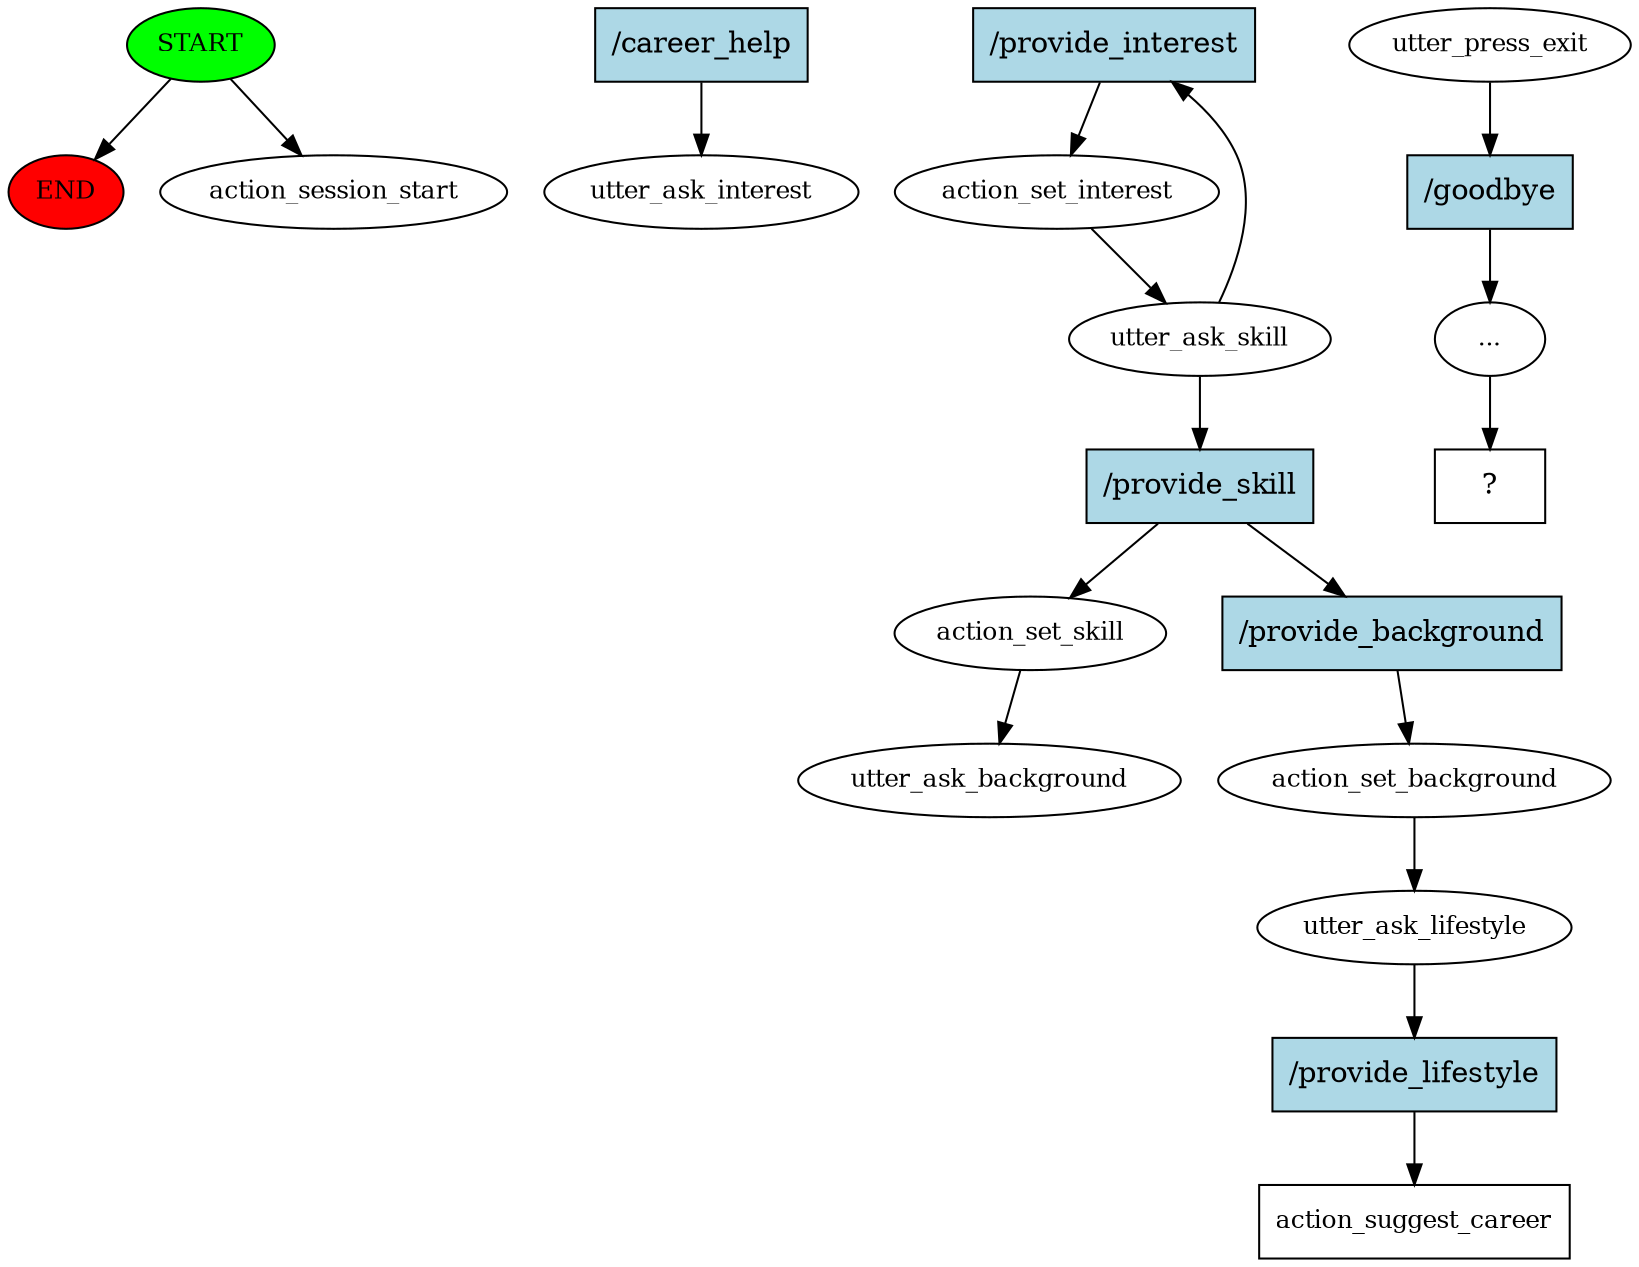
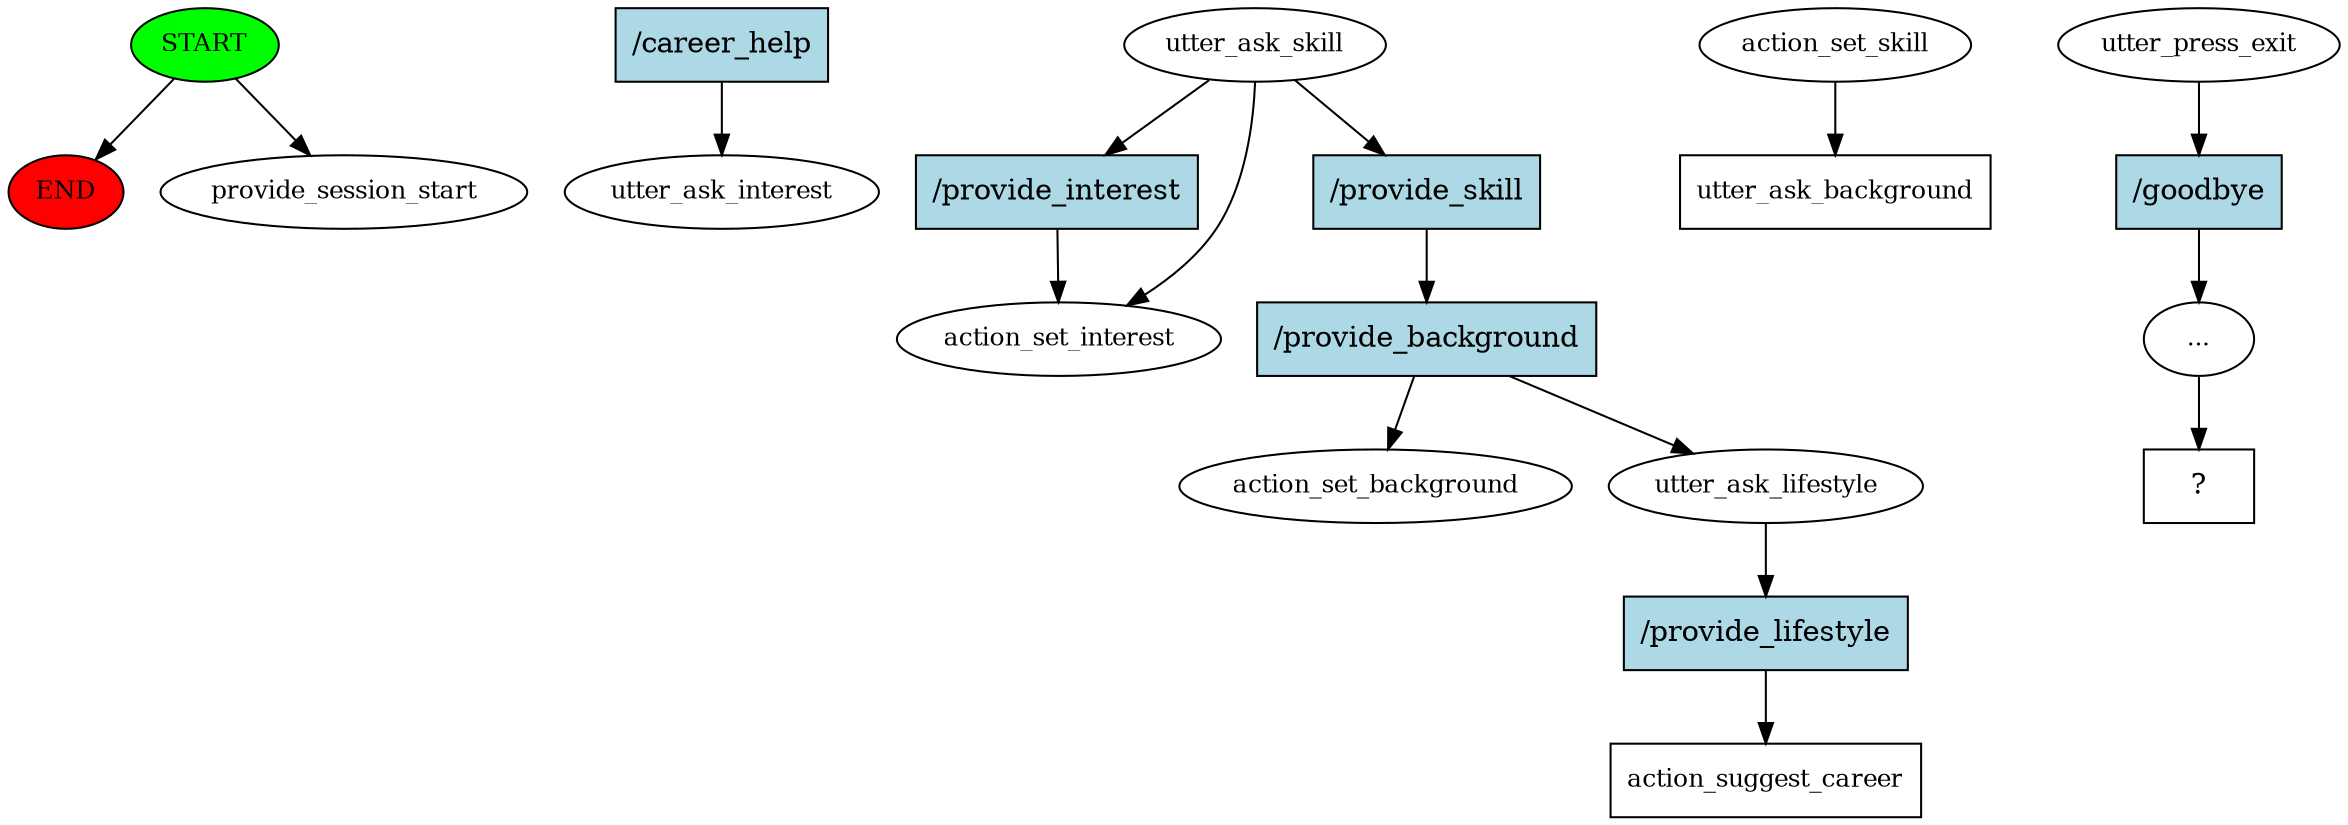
node "action_session_start": label "action_session_start" -> "provide_session_start"
edge "action_set_interest" -> "utter_ask_skill": reversed
edge "/provide_skill" -> "action_set_skill": removed
node "utter_ask_background": shape ellipse -> box
edge "action_set_background" -> "utter_ask_lifestyle": now "/provide_background" -> "utter_ask_lifestyle"
